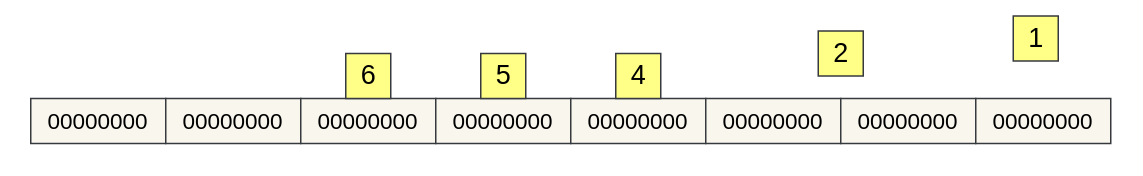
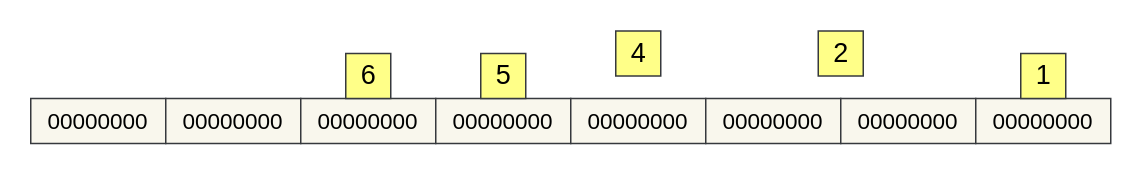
node "1": moved (1036, 38) -> (1043, 76)
node "4": moved (638, 76) -> (638, 53)
